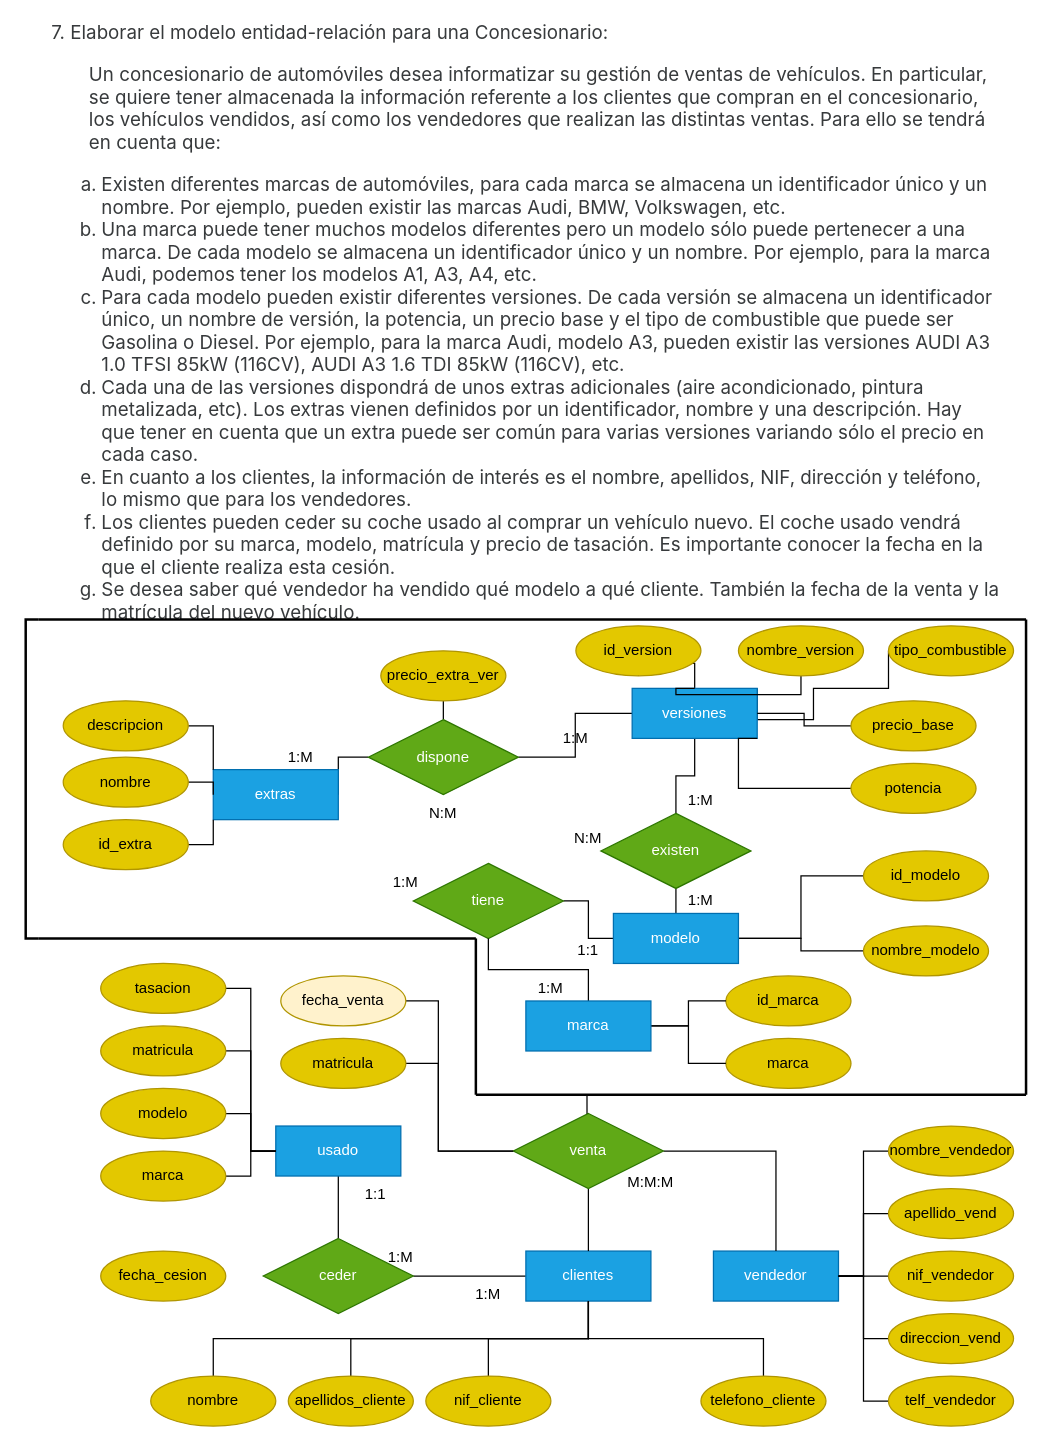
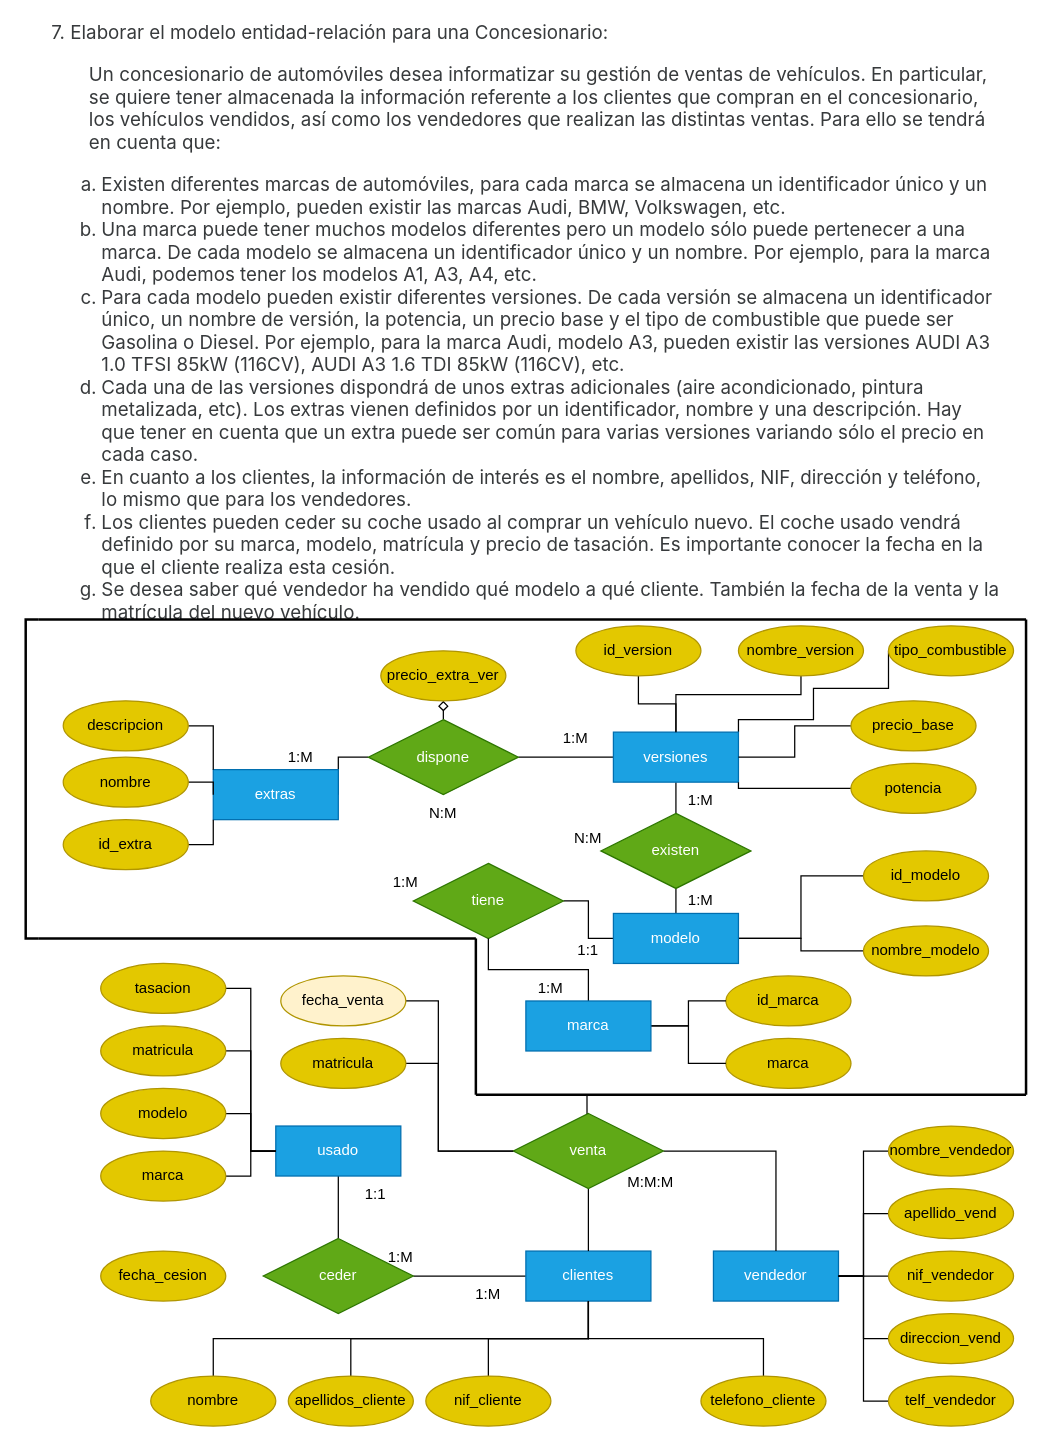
edge "precio_extra_ver" -- "dispone": arrowhead none -> diamond
node "versiones": moved (694, 713) -> (676, 757)
